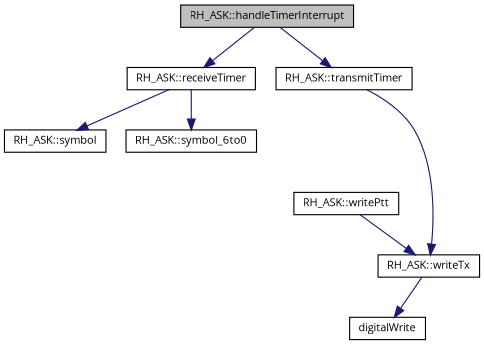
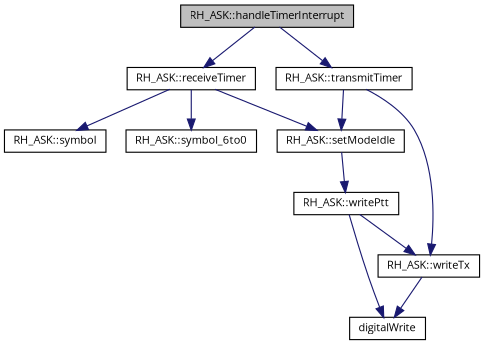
node "RH_ASK::setModeIdle": added
edge "RH_ASK::writePtt" -> "digitalWrite": added
